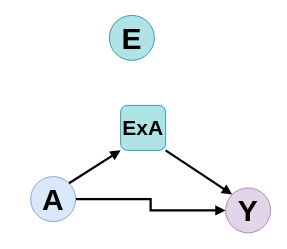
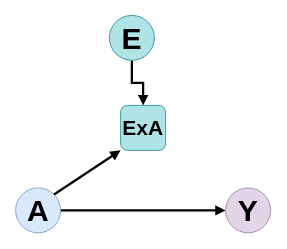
edge "E" -> "ExA": added
edge "ExA" -> "Y": removed
node "A": moved (53, 199) -> (38, 210)
